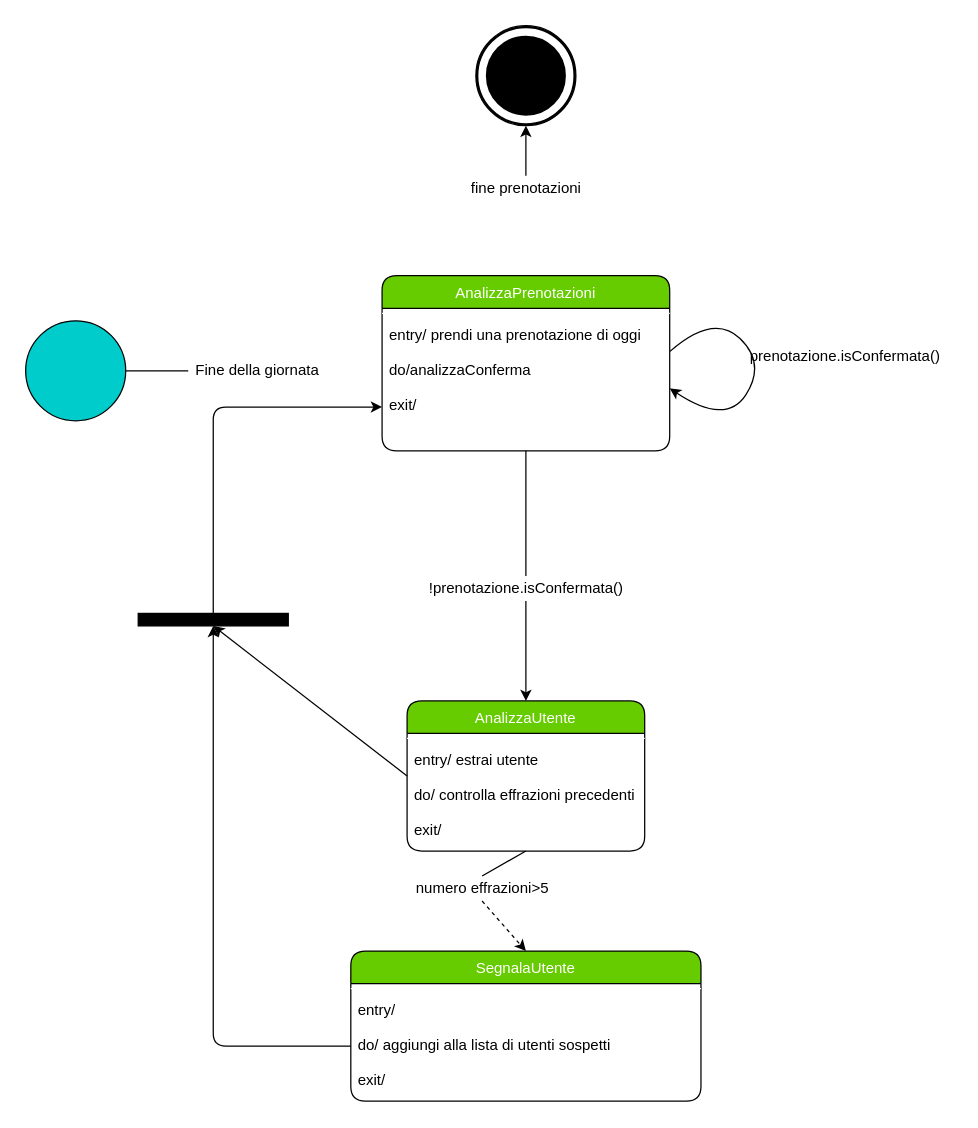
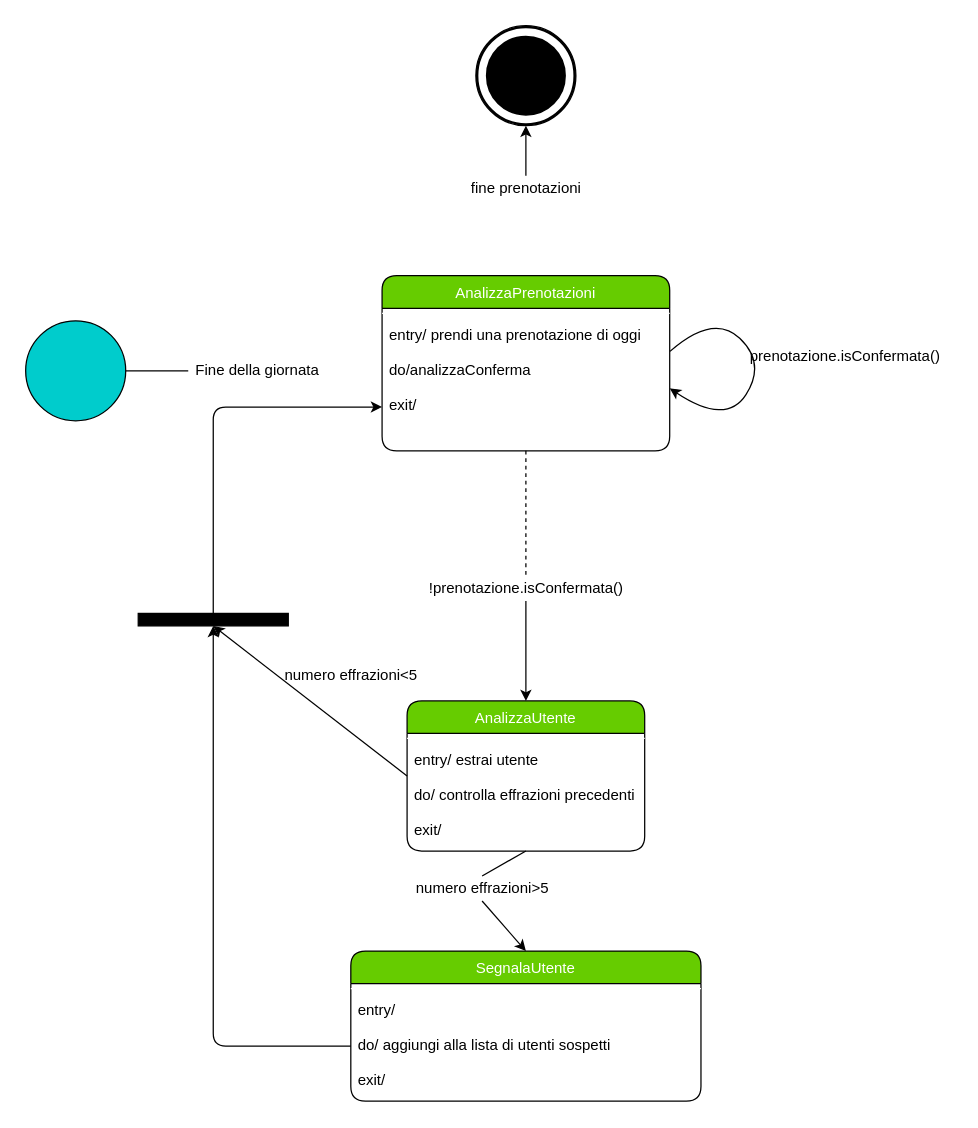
edge "AnalizzaPrenotazioni" -- "!prenotazione.isConfermata()": style solid -> dashed
node "numero effrazioni<5": added
edge "numero effrazioni>5" -> "SegnalaUtente": style dashed -> solid
